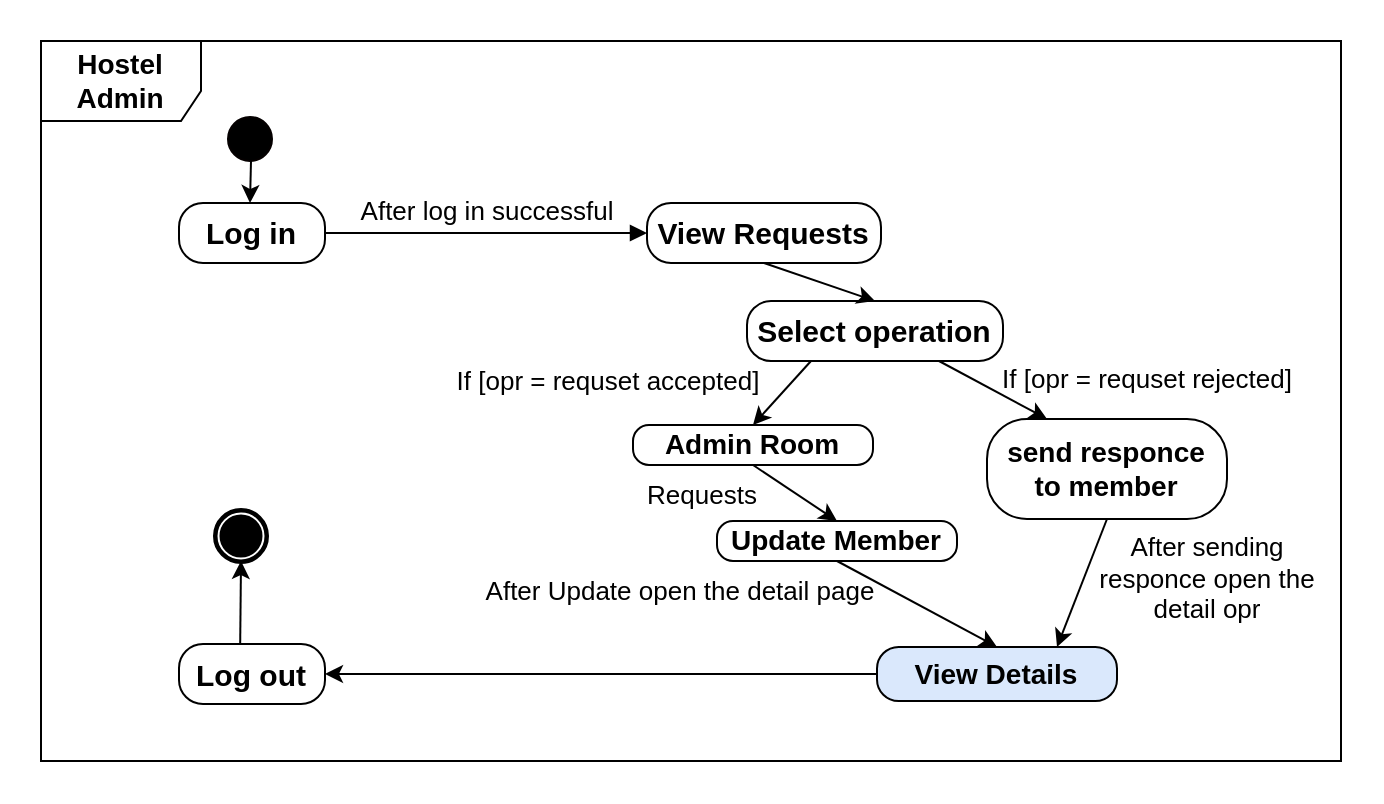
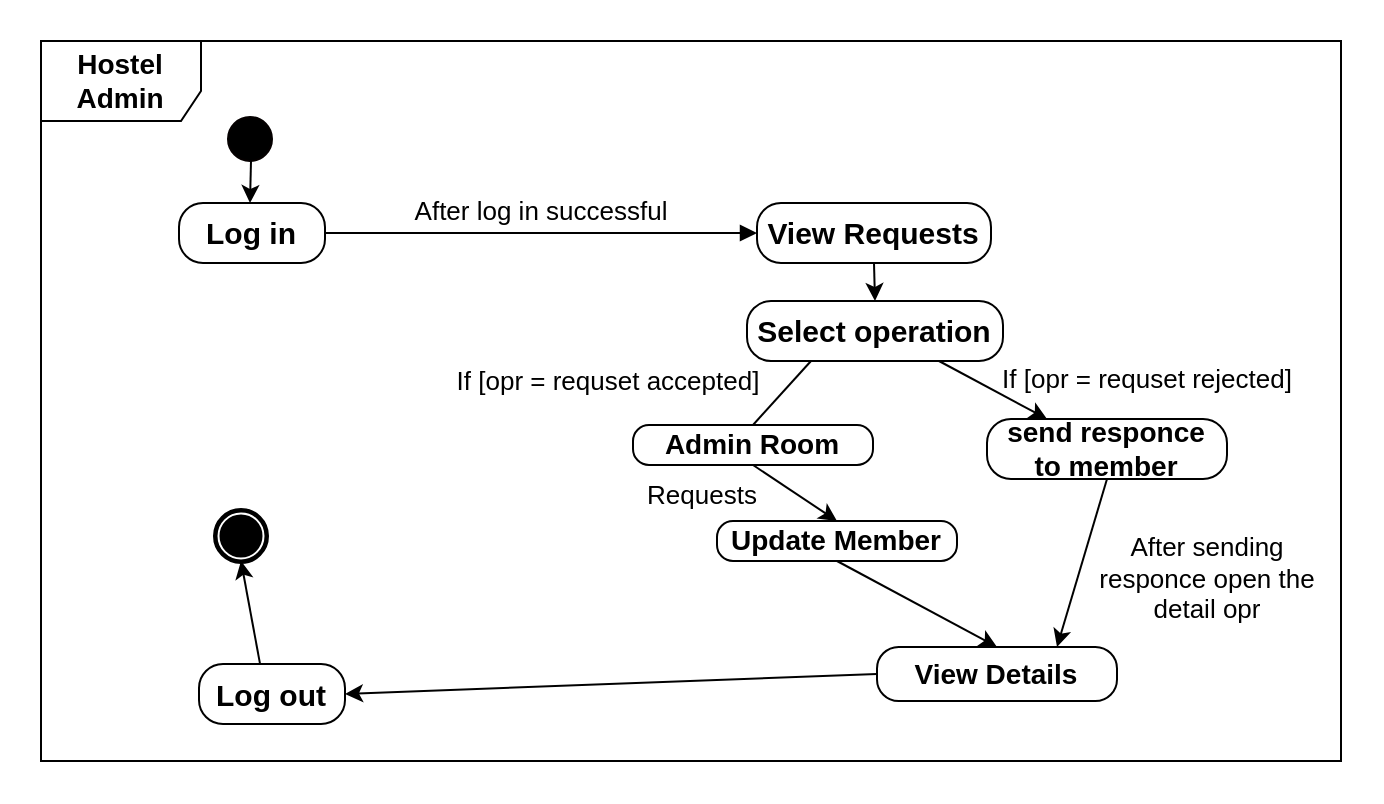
node "View Requests": moved (764, 233) -> (874, 233)
edge "Select operation" -> "Admin Room": arrowhead classic -> none
node "send responce to member": size 240x100 -> 240x60
node "After Update open the detail page": removed
node "Log out": moved (252, 674) -> (272, 694)
node "View Details": fillcolor #dae8fc -> #ffffff
